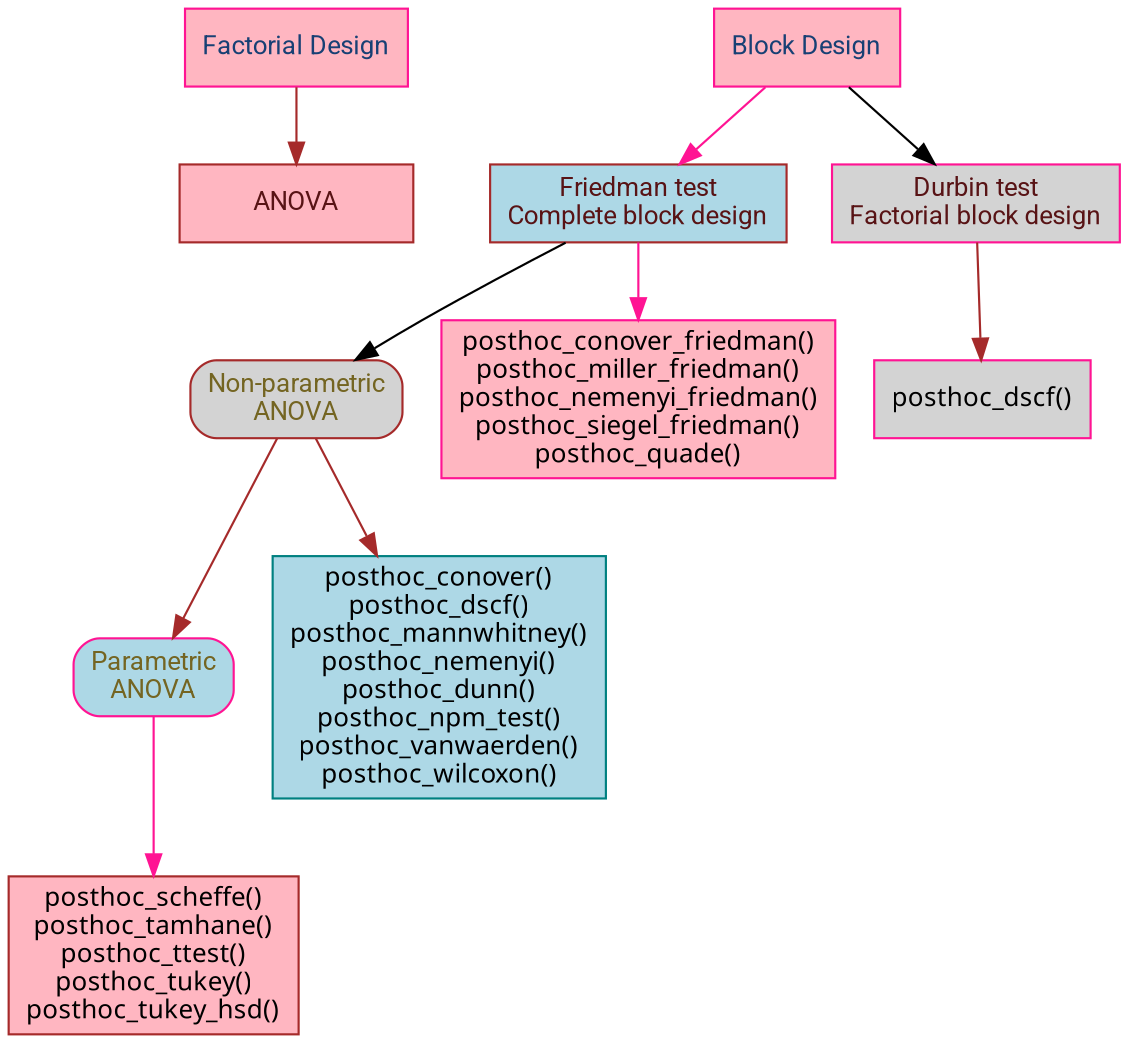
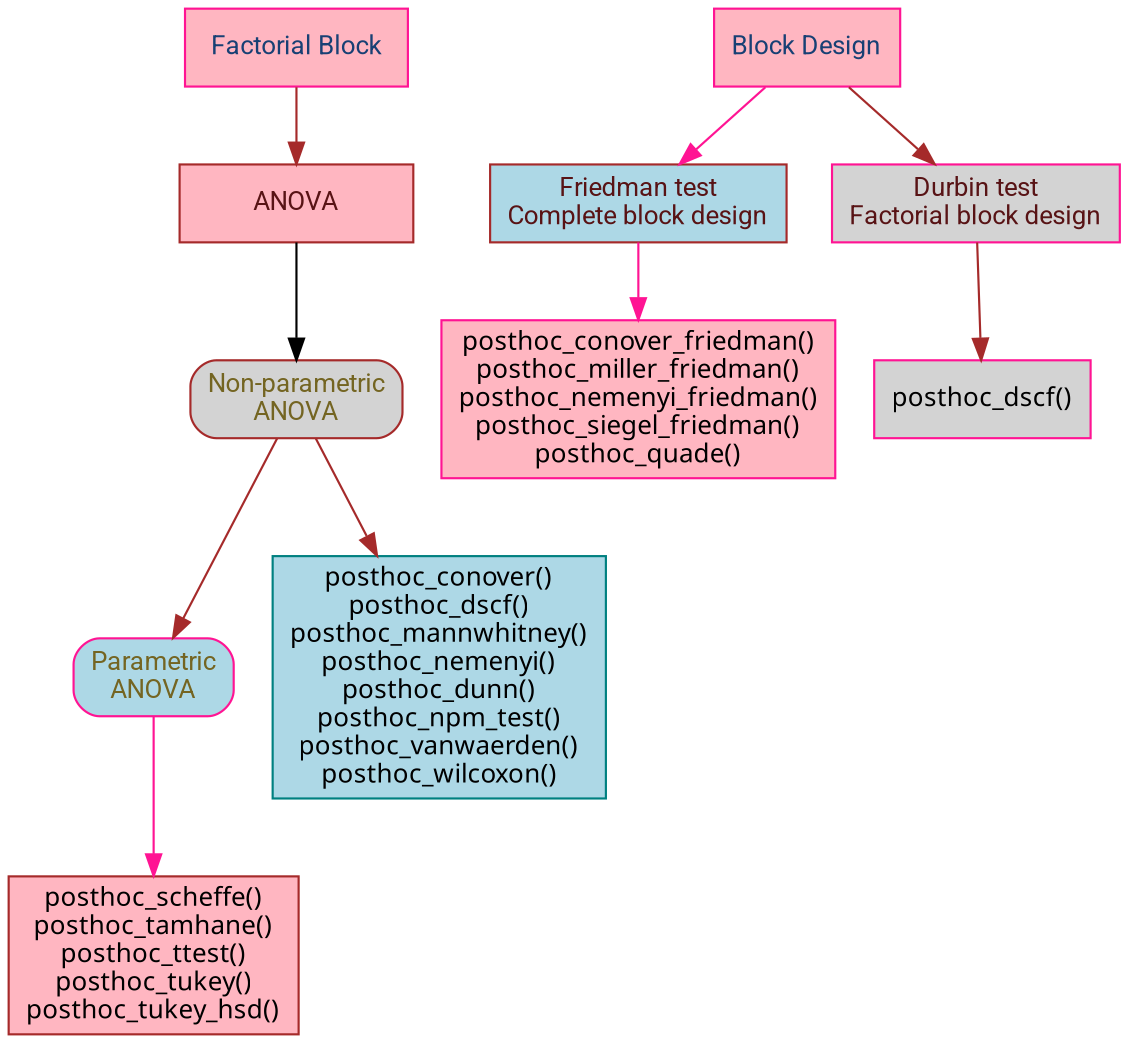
node "Factorial Design": label "Factorial Design" -> "Factorial Block"
edge "Block Design" -> "Durbin test Factorial block design": color black -> brown
edge "Friedman test Complete block design" -> "Non-parametric ANOVA": now "ANOVA" -> "Non-parametric ANOVA"
